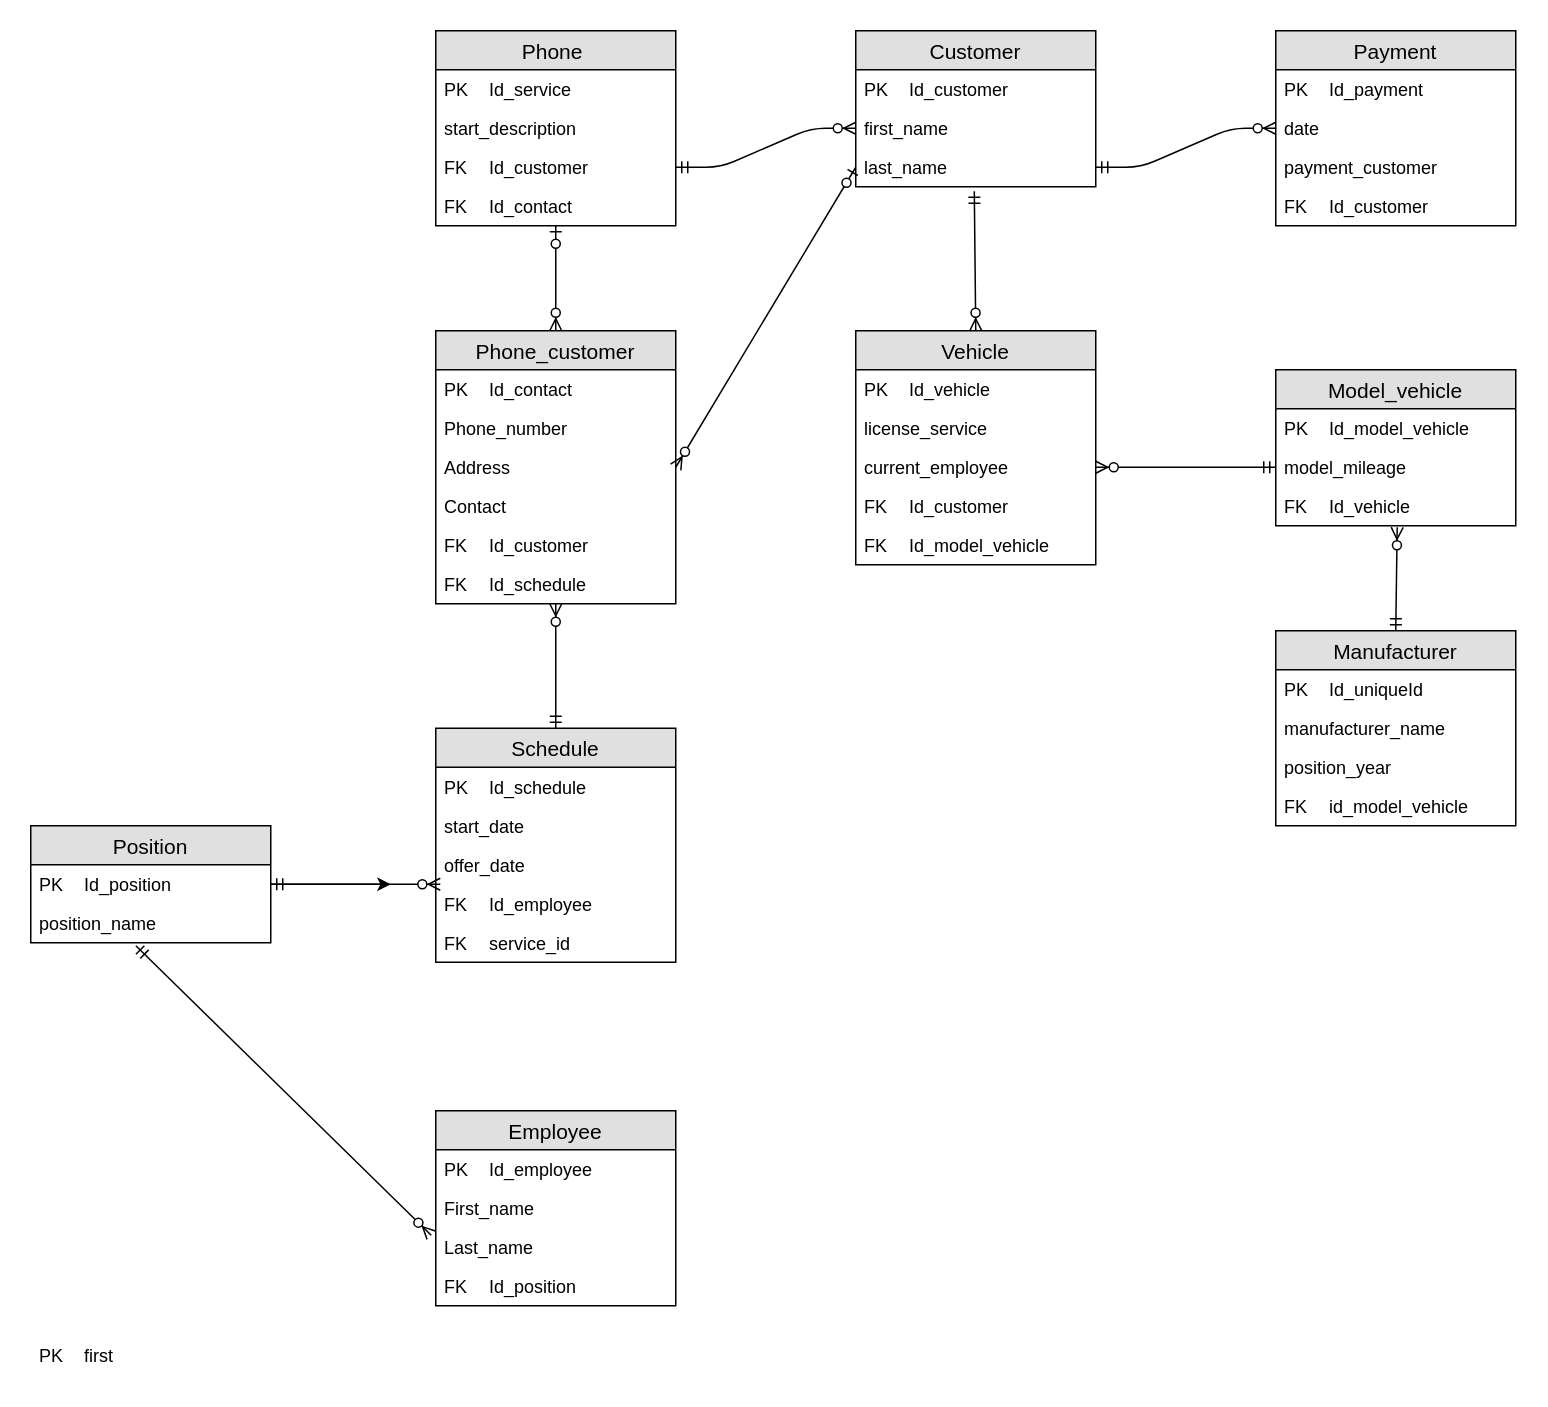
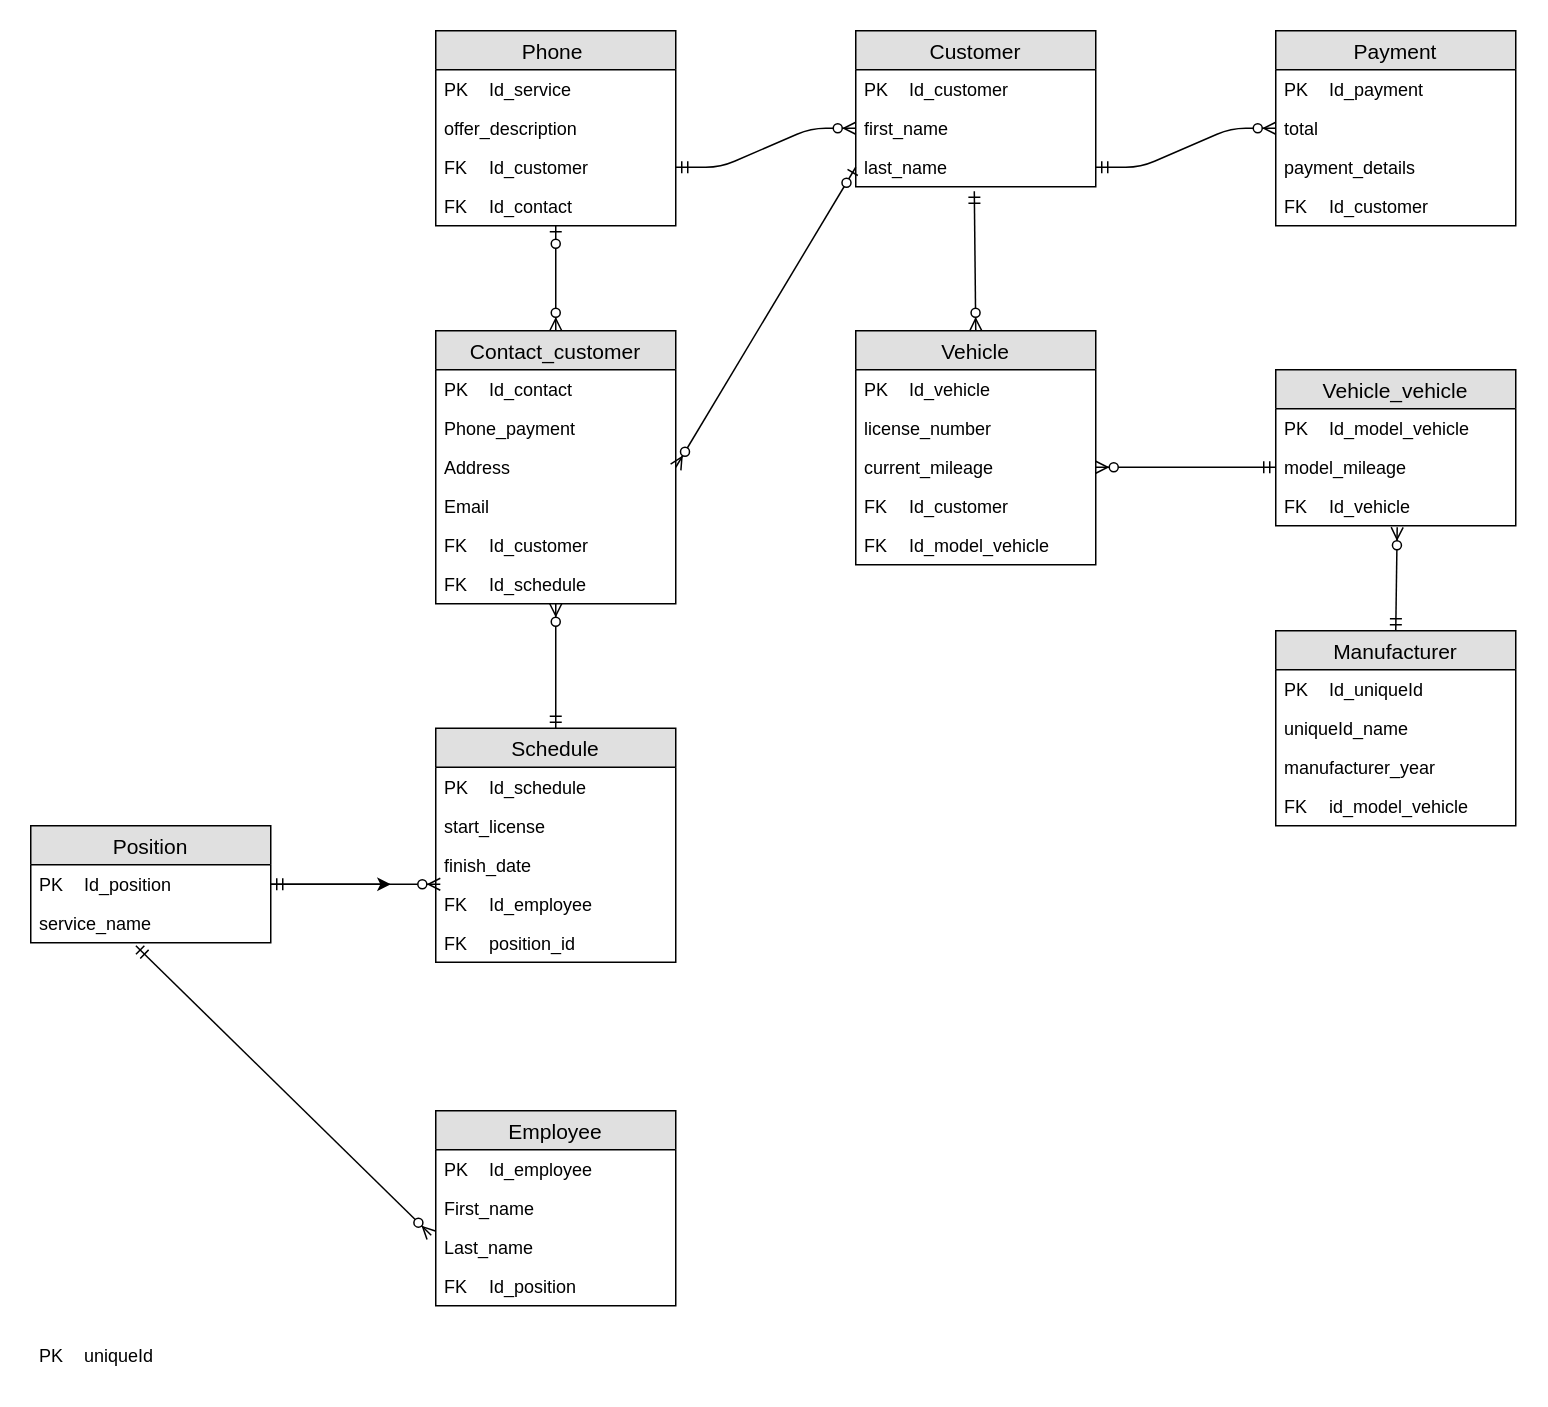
node "start_description": label "start_description" -> "offer_description"
node "date": label "date" -> "total"
node "payment_customer": label "payment_customer" -> "payment_details"
node "Phone_customer": label "Phone_customer" -> "Contact_customer"
node "Model_vehicle": label "Model_vehicle" -> "Vehicle_vehicle"
node "Phone_number": label "Phone_number" -> "Phone_payment"
node "license_service": label "license_service" -> "license_number"
node "current_employee": label "current_employee" -> "current_mileage"
node "Contact": label "Contact" -> "Email"
node "manufacturer_name": label "manufacturer_name" -> "uniqueId_name"
node "position_year": label "position_year" -> "manufacturer_year"
node "start_date": label "start_date" -> "start_license"
node "offer_date": label "offer_date" -> "finish_date"
node "position_name": label "position_name" -> "service_name"
node "service_id": label "service_id" -> "position_id"
node "first": label "first" -> "uniqueId"
